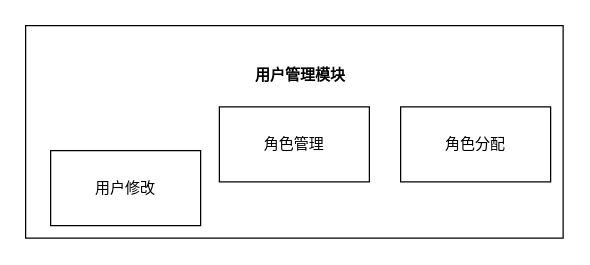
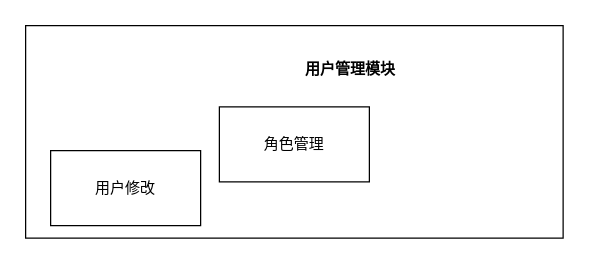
node "用户管理模块": moved (301, 76) -> (351, 69)
node "角色分配": removed
